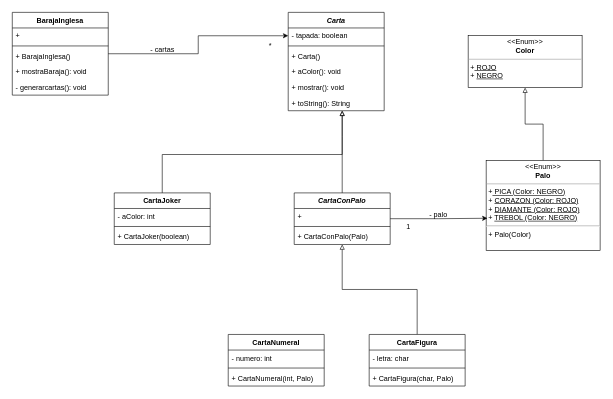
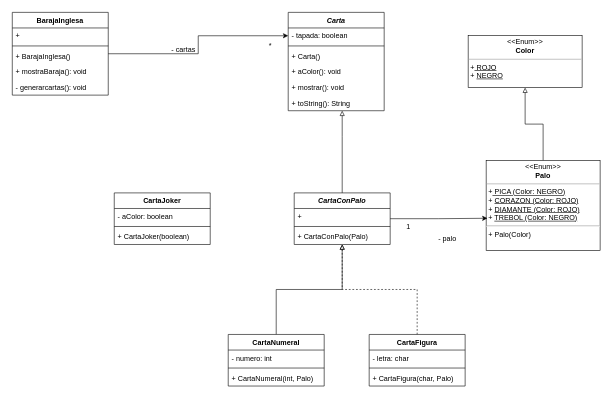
node "- cartas": moved (162, 50) -> (183, 50)
edge "CartaJoker" -> "Carta": removed
node "- palo": moved (438, 215) -> (447, 239)
node "- aColor: int": label "- aColor: int" -> "- aColor: boolean"
edge "CartaNumeral" -> "CartaConPalo": added
edge "CartaFigura" -> "CartaConPalo": style solid -> dashed
